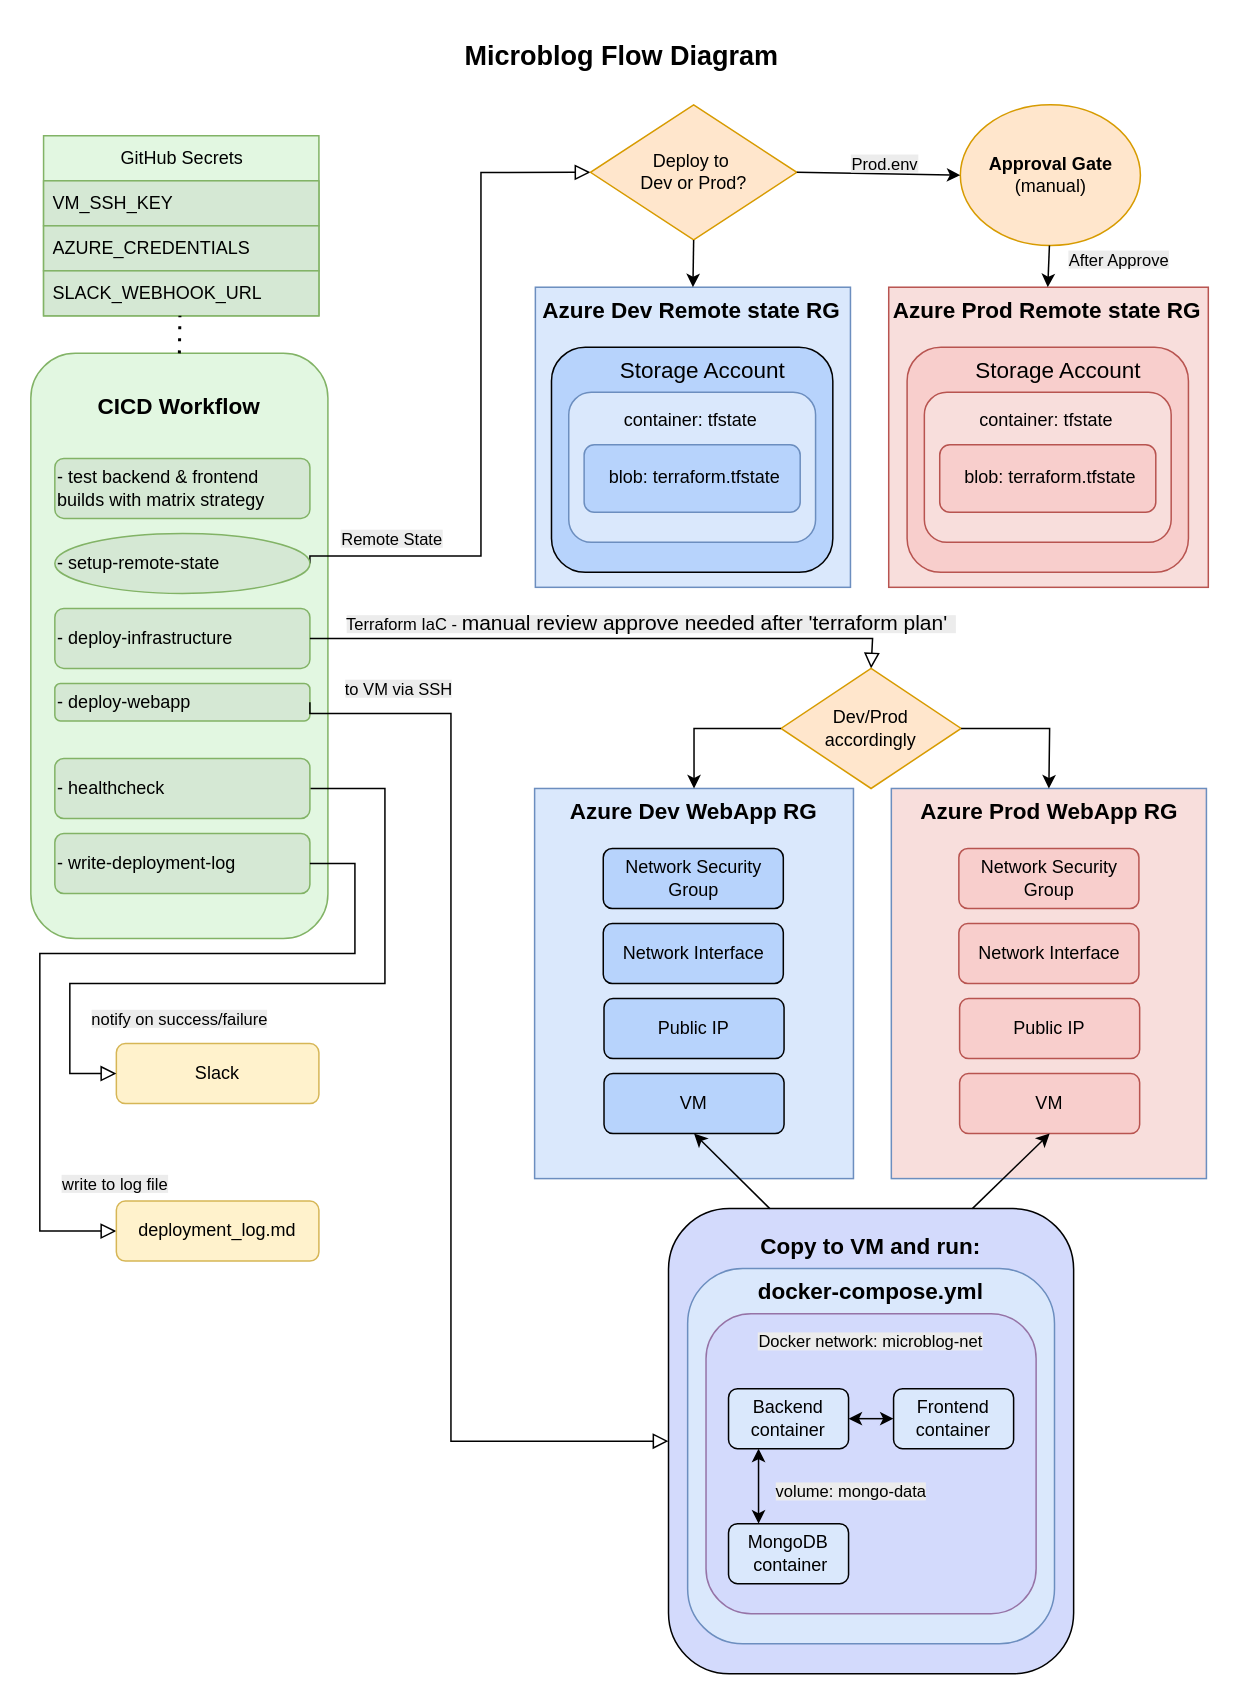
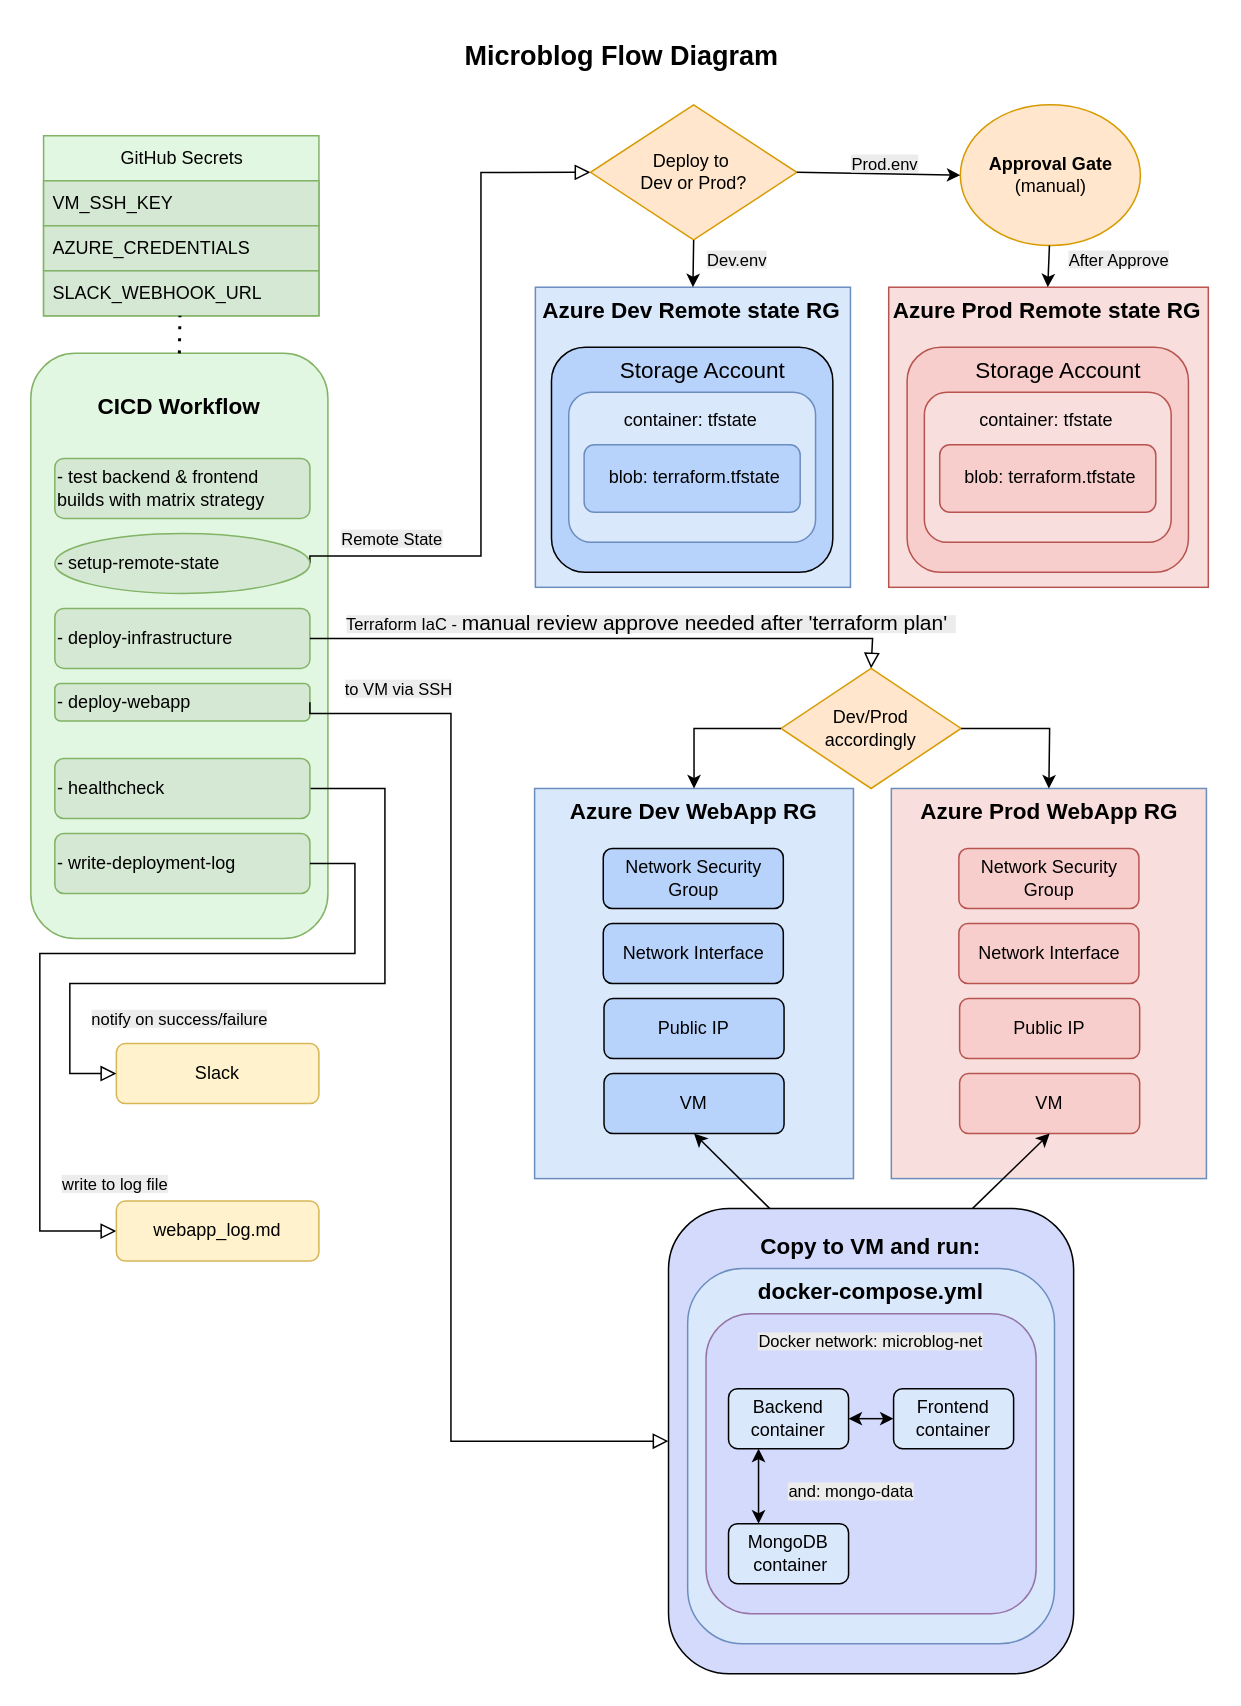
node "Dev.env": added
node "deployment_log.md": label "deployment_log.md" -> "webapp_log.md"
node "volume: mongo-data": label "volume: mongo-data" -> "and: mongo-data"
